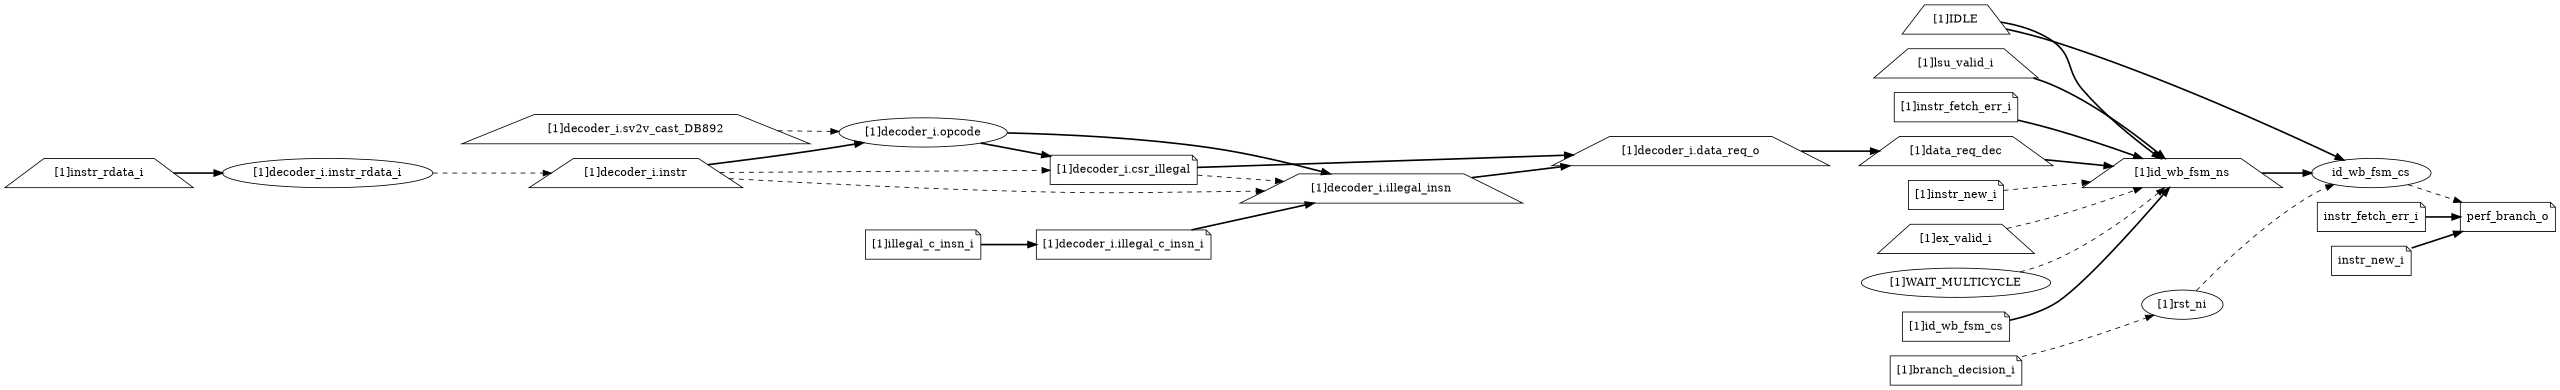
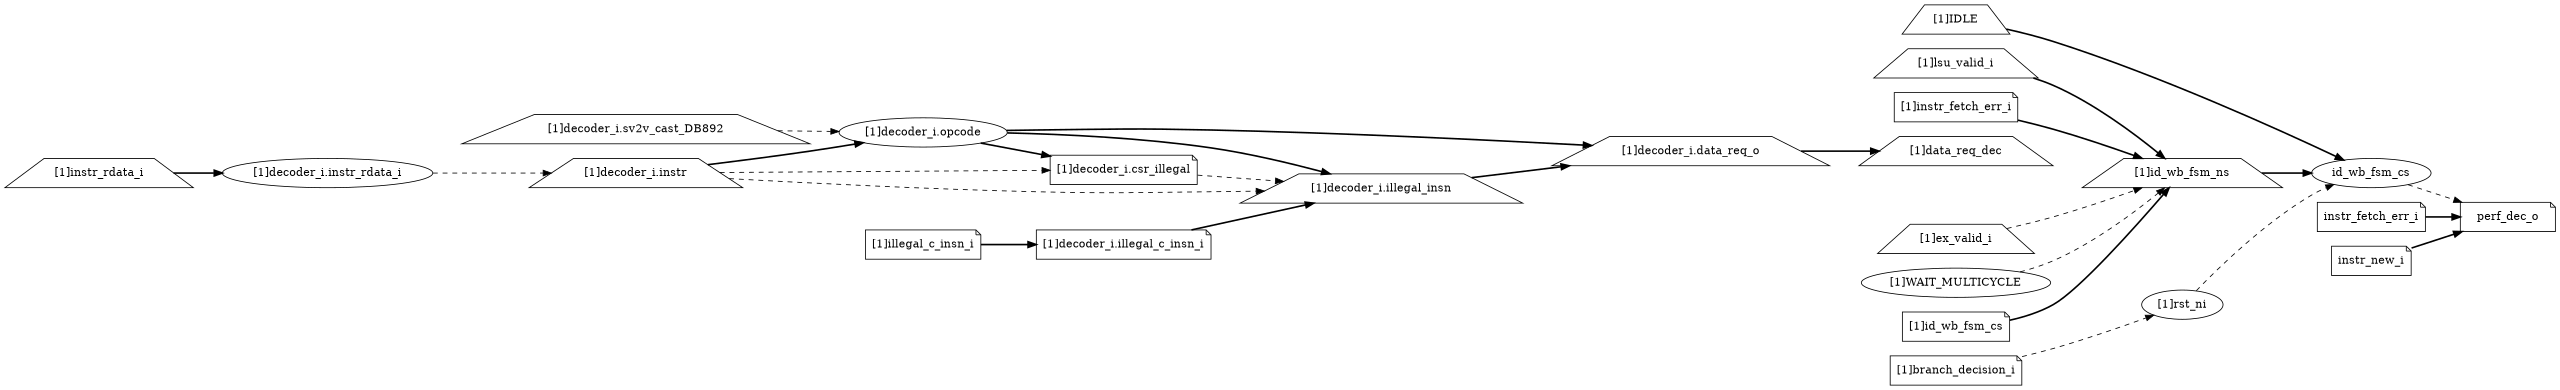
edge "[1]IDLE" -> "[1]id_wb_fsm_ns": removed
edge "[1]decoder_i.csr_illegal" -> "[1]decoder_i.data_req_o": now "[1]decoder_i.opcode" -> "[1]decoder_i.data_req_o"
edge "[1]data_req_dec" -> "[1]id_wb_fsm_ns": removed
node "[1]instr_new_i": removed
node "perf_branch_o": label "perf_branch_o" -> "perf_dec_o"
